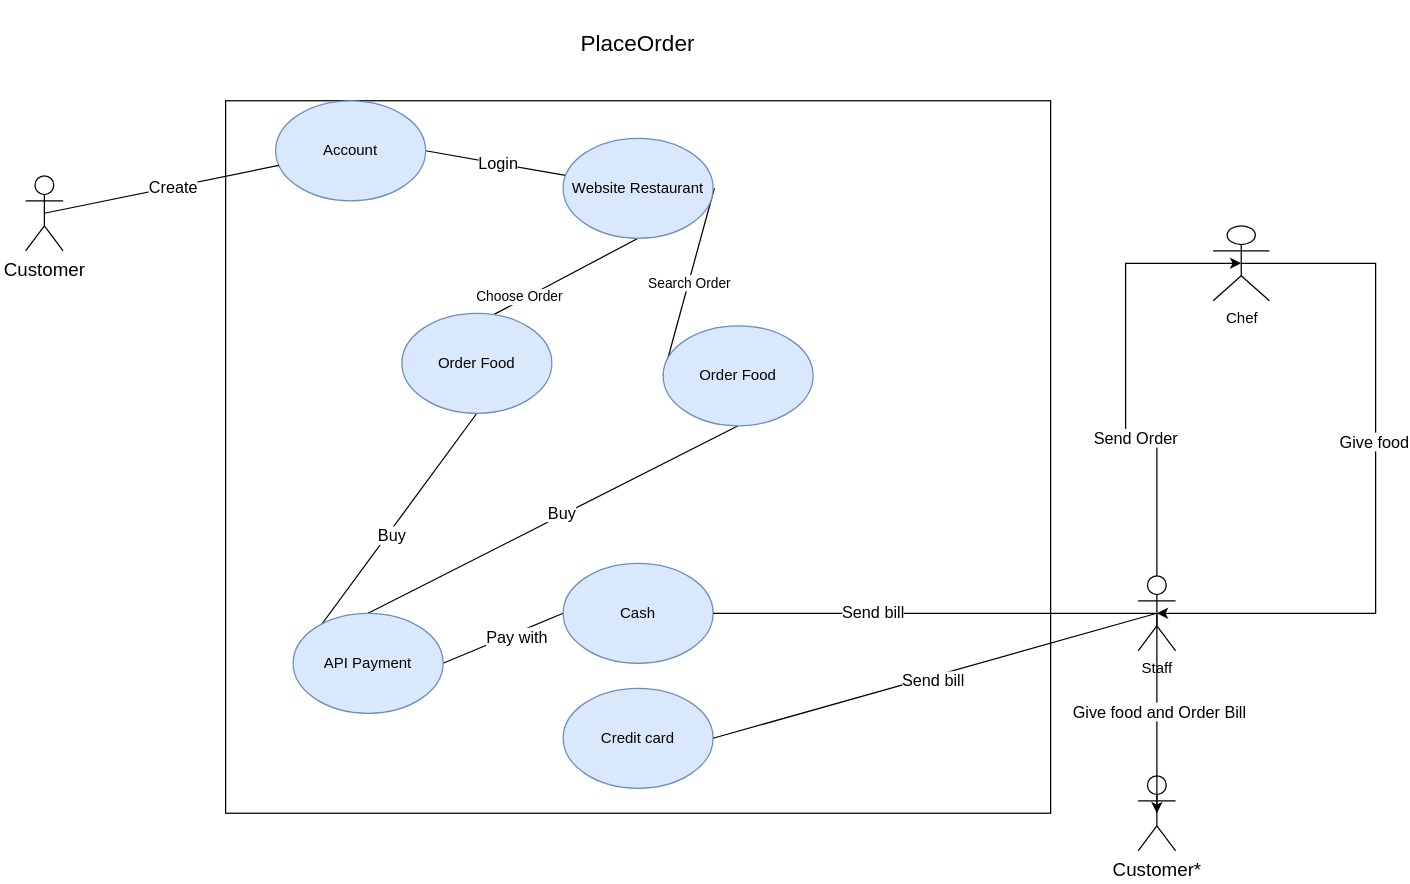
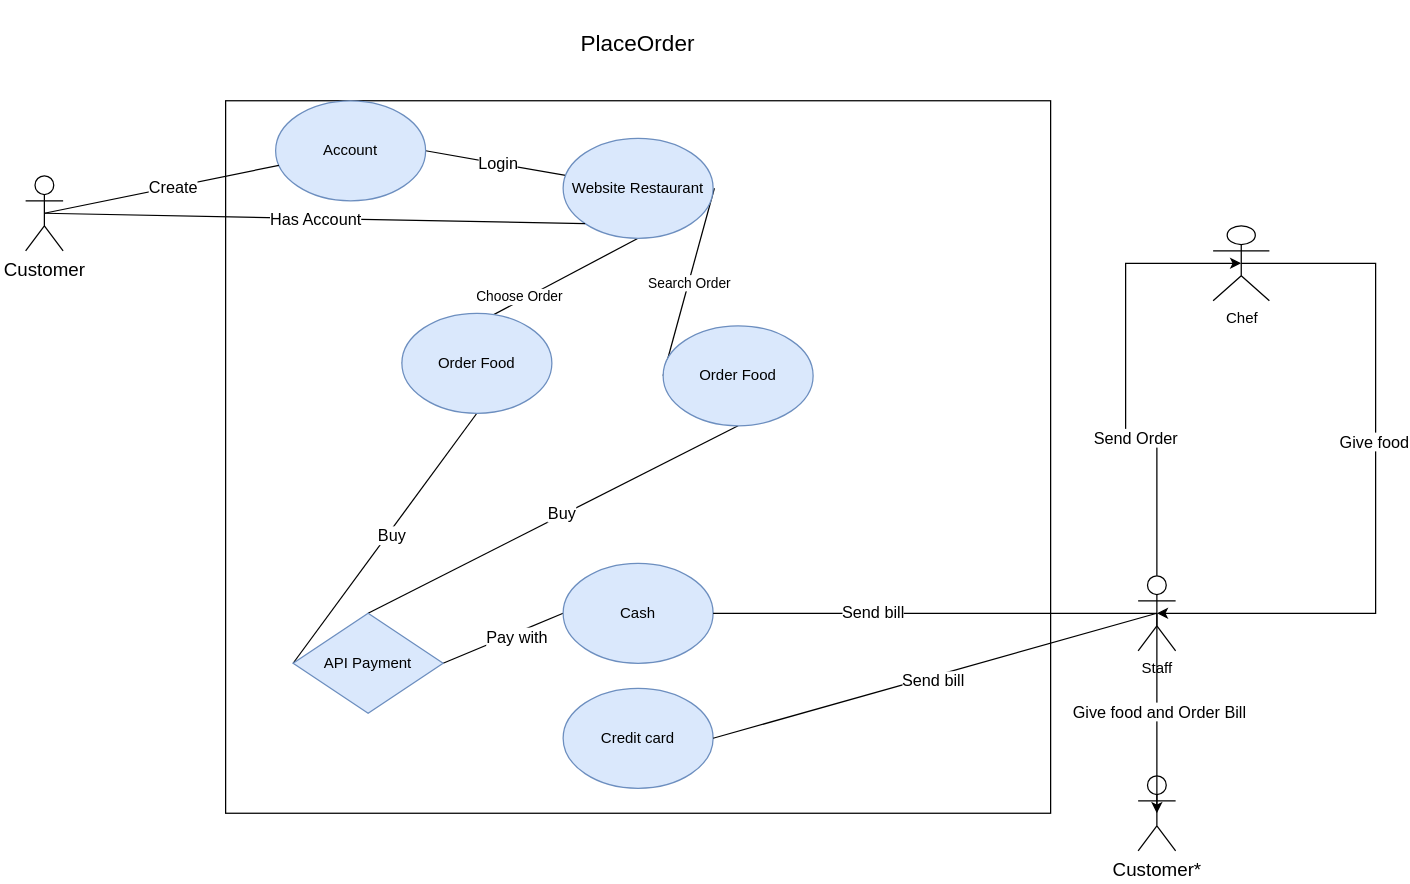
edge "Website Restaurant" -- "Customer": added, label "Has Account"
node "API Payment": shape ellipse -> diamond
